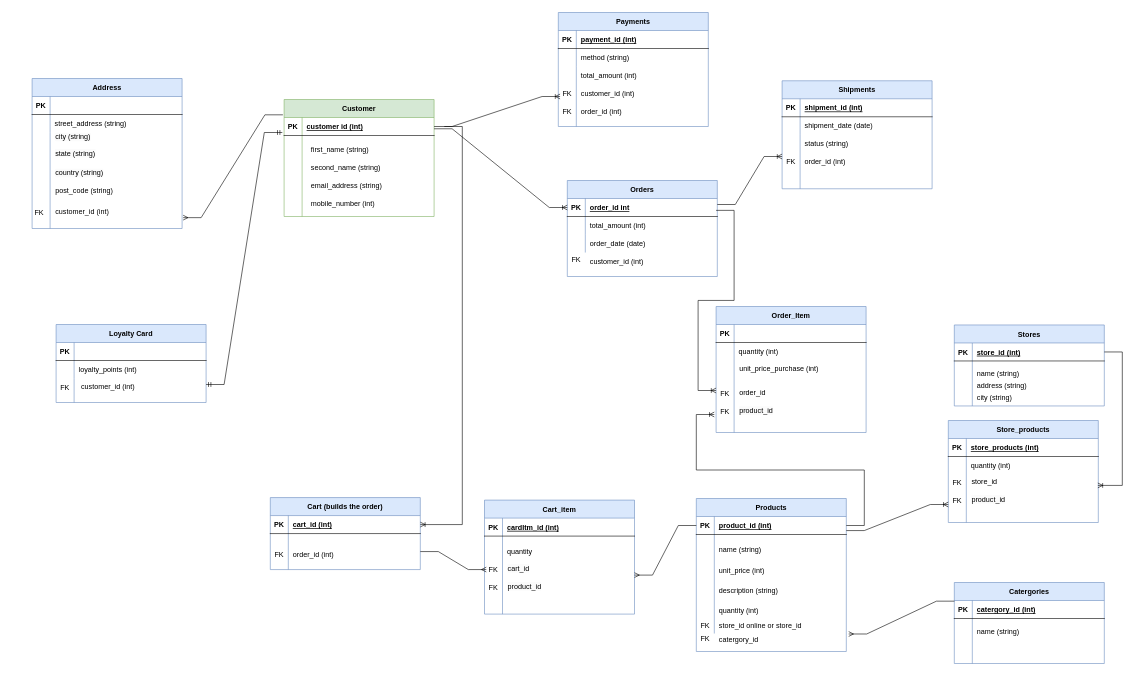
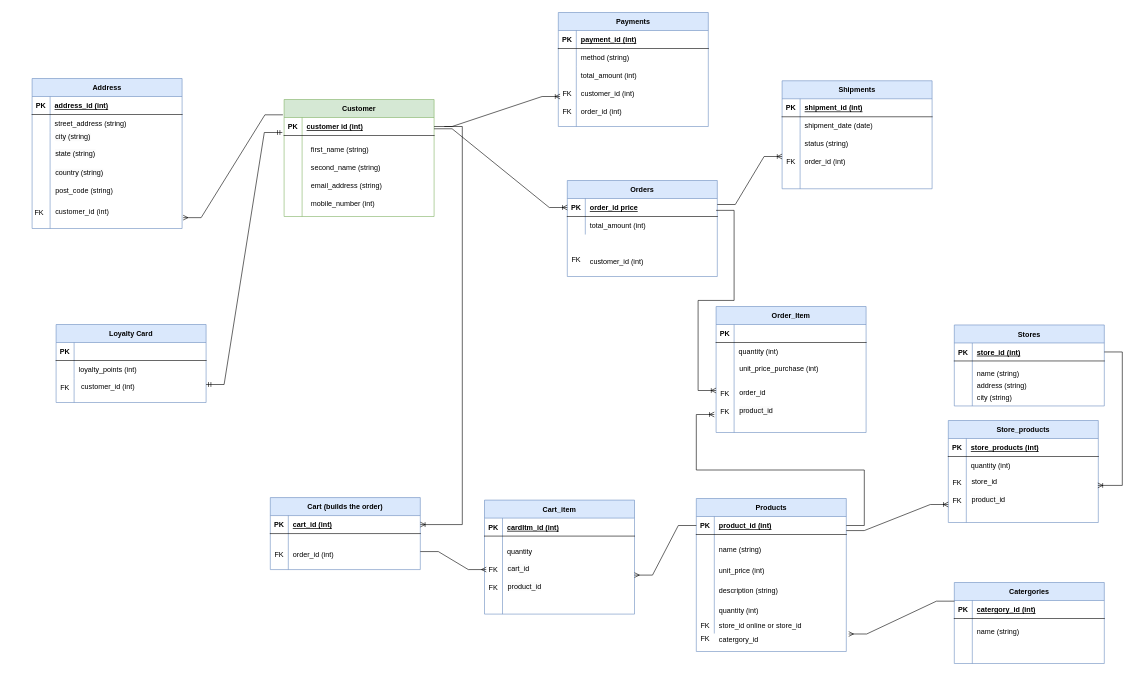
node "address_id (int)": added
node "order_id int": label "order_id int" -> "order_id price"
node "order_date (date)": removed
